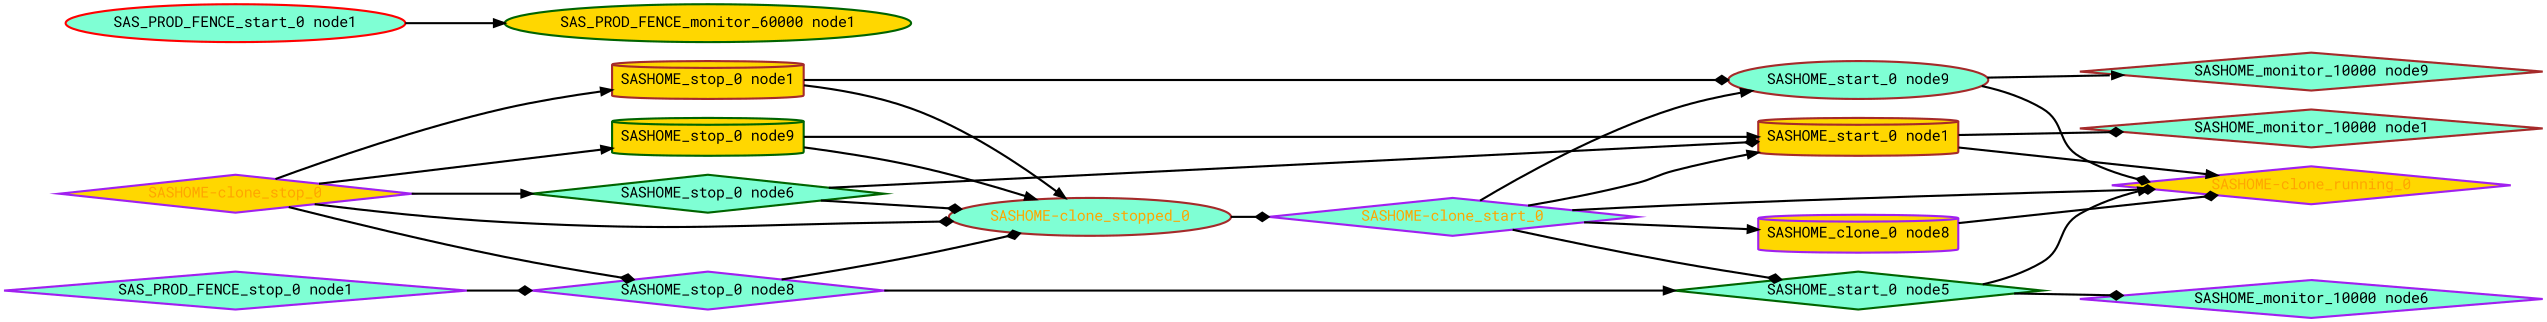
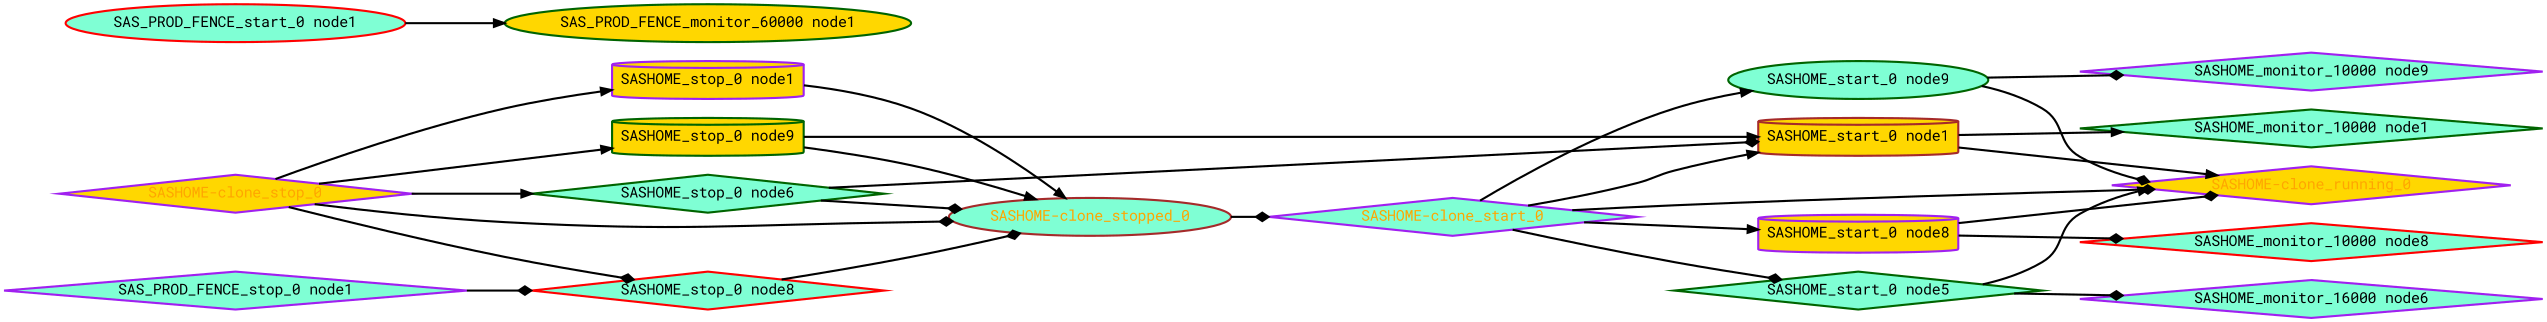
node "SASHOME_monitor_10000 node9": color brown -> purple
edge "SASHOME_start_0 node9" -> "SASHOME_monitor_10000 node9": arrowhead normal -> diamond
node "SASHOME_stop_0 node1": color brown -> purple
edge "SASHOME_stop_0 node1" -> "SASHOME_start_0 node9": removed
node "SASHOME_start_0 node9": color brown -> darkgreen
node "SASHOME_monitor_10000 node1": color brown -> darkgreen
edge "SASHOME_start_0 node1" -> "SASHOME_monitor_10000 node1": arrowhead diamond -> normal
node "SASHOME_clone_0 node8": label "SASHOME_clone_0 node8" -> "SASHOME_start_0 node8"
node "SASHOME_monitor_10000 node8": added
node "SASHOME_stop_0 node8": color purple -> red
edge "SASHOME_stop_0 node8" -> "SASHOME_start_0 node5": removed
node "SASHOME_monitor_10000 node6": label "SASHOME_monitor_10000 node6" -> "SASHOME_monitor_16000 node6"
